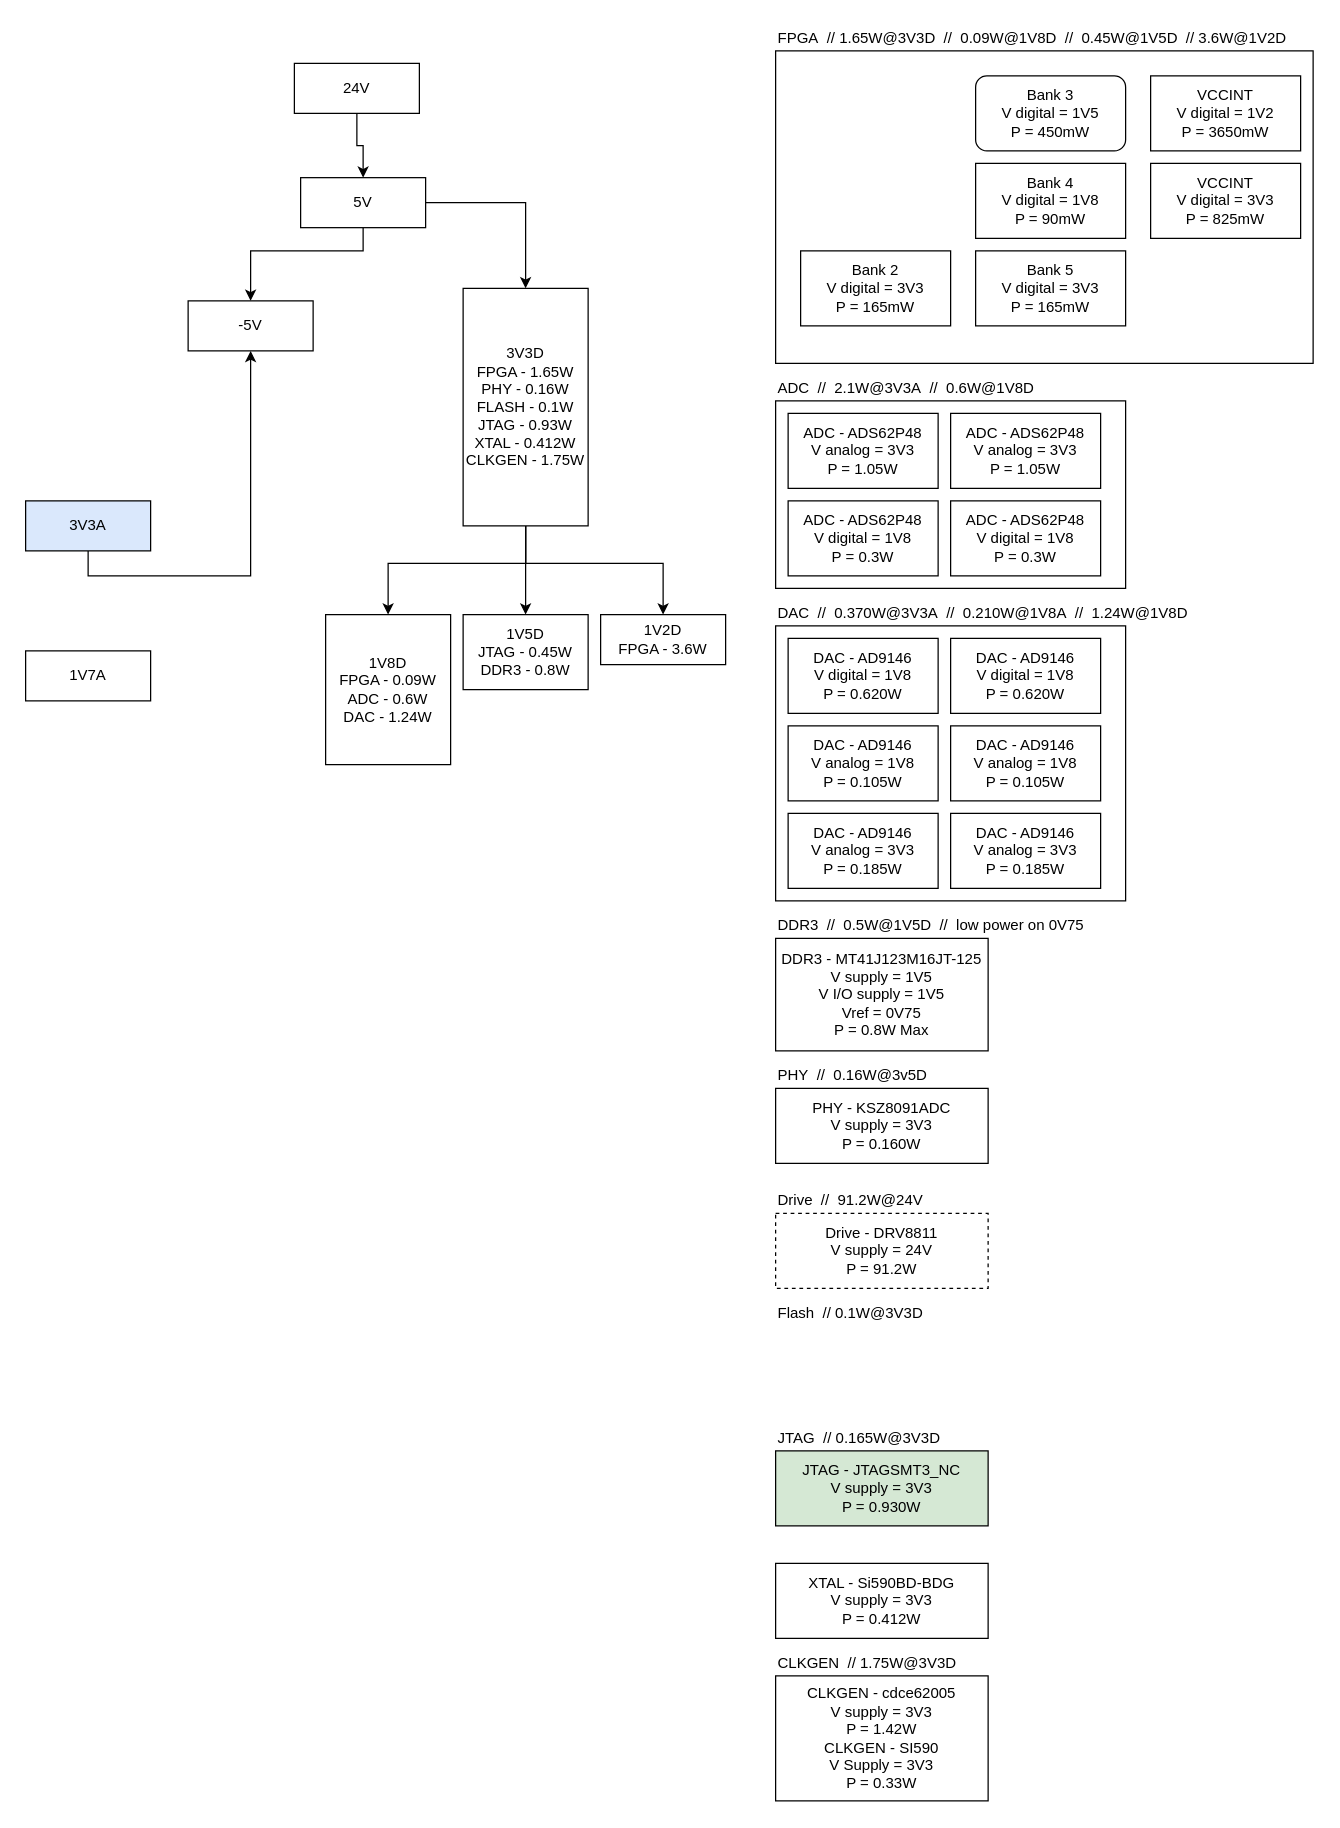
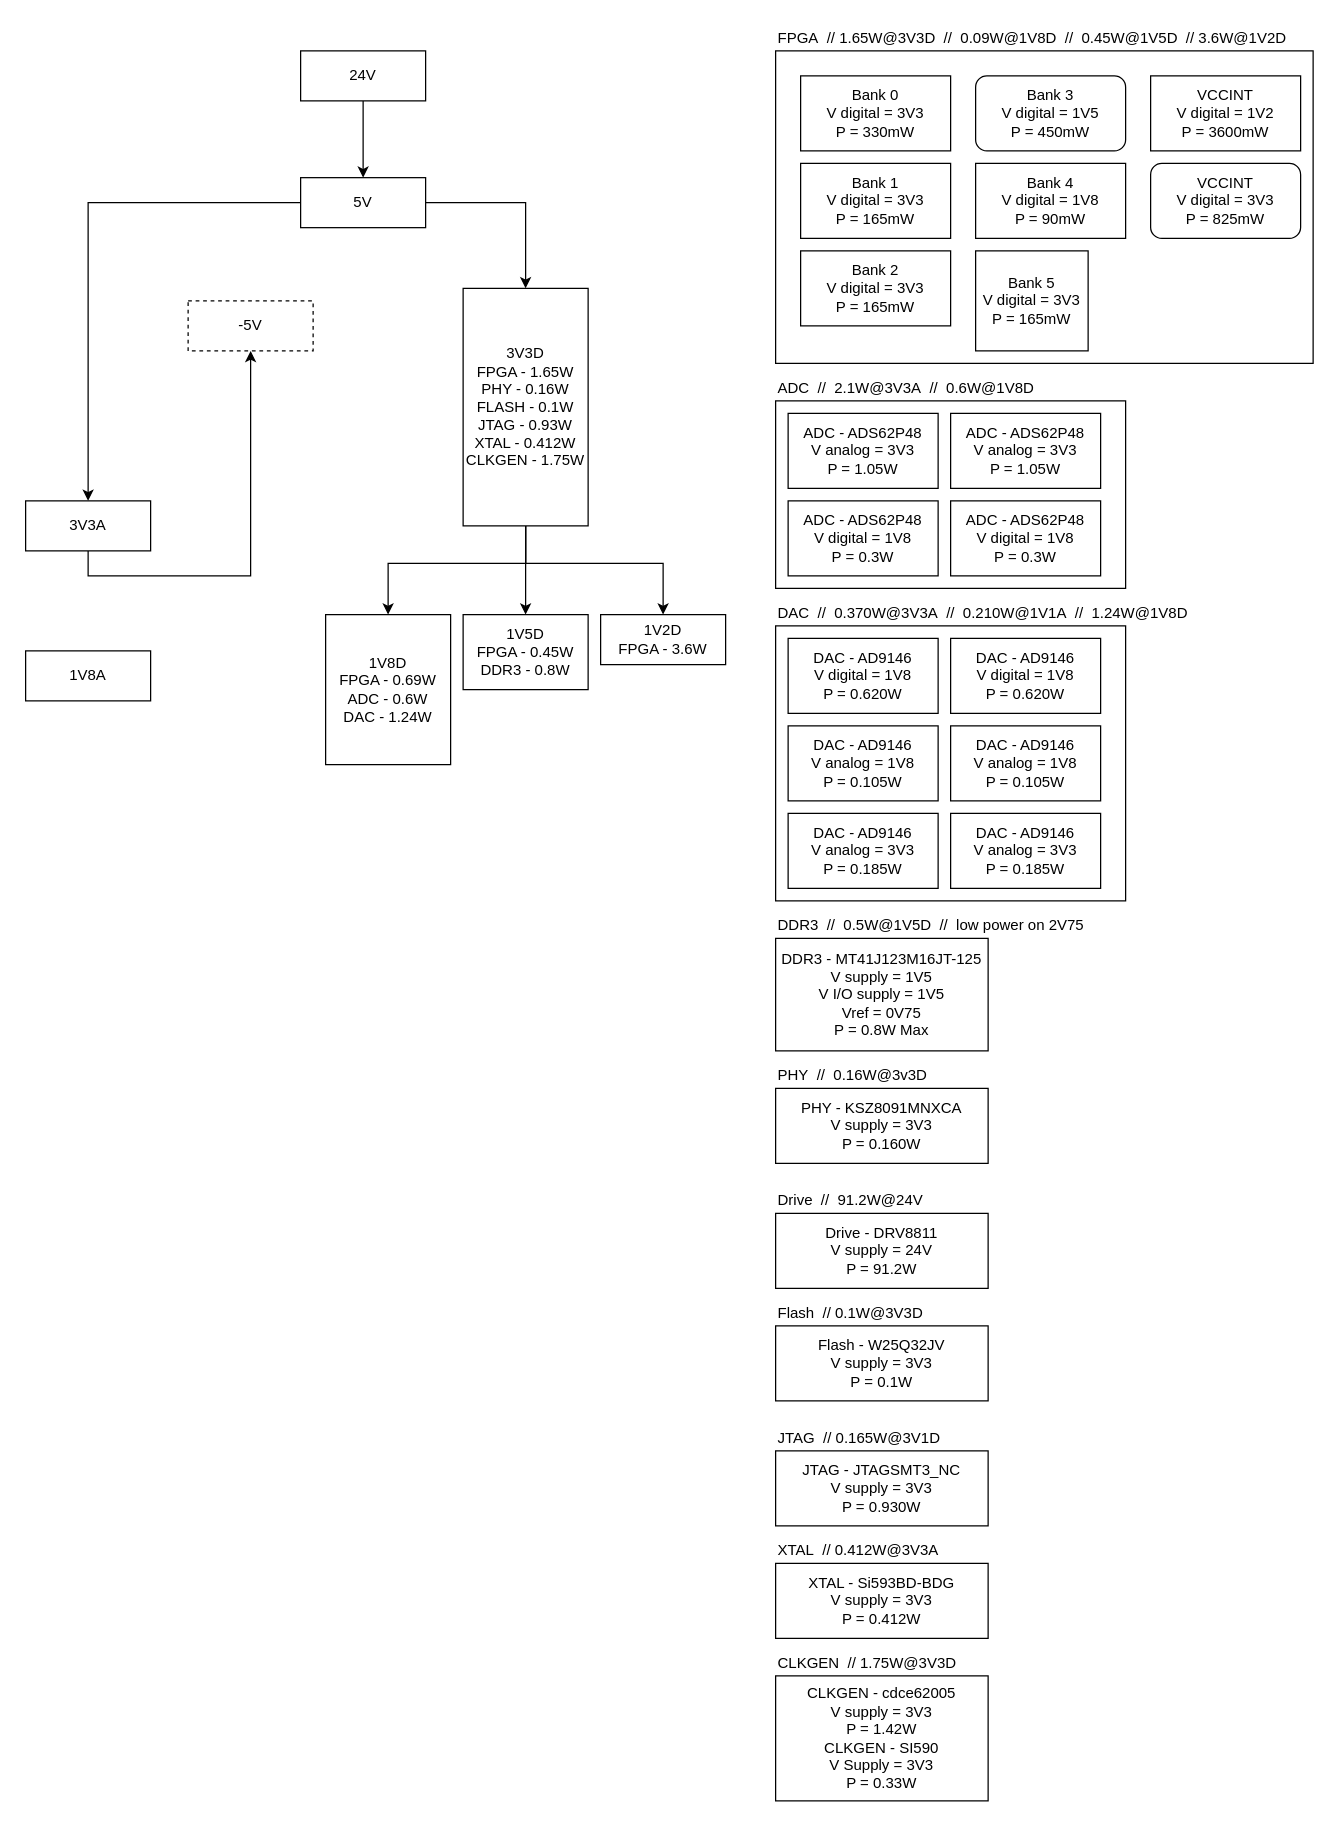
node "24V": moved (357, 88) -> (363, 76)
node "Bank 0 V digital = 3V3 P = 330mW": added
node "VCCINT V digital = 1V2 P = 3650mW": label "VCCINT V digital = 1V2 P = 3650mW" -> "VCCINT V digital = 1V2 P = 3600mW"
node "Bank 1 V digital = 3V3 P = 165mW": added
node "VCCINT V digital = 3V3 P = 825mW": shape rectangle -> rounded rectangle
edge "5V" -> "3V3A": added
edge "5V" -> "-5V": removed
node "Bank 5 V digital = 3V3 P = 165mW": size 150x75 -> 113x100
node "-5V": style solid -> dashed
node "3V3A": fillcolor #dae8fc -> #ffffff
node "DAC // 0.370W@3V3A // 0.210W@1V8A // 1.24W@1V8D": label "DAC // 0.370W@3V3A // 0.210W@1V8A // 1.24W@1V8D" -> "DAC // 0.370W@3V3A // 0.210W@1V1A // 1.24W@1V8D"
node "1V5D JTAG - 0.45W DDR3 - 0.8W": label "1V5D JTAG - 0.45W DDR3 - 0.8W" -> "1V5D FPGA - 0.45W DDR3 - 0.8W"
node "1V7A": label "1V7A" -> "1V8A"
node "1V8D FPGA - 0.09W ADC - 0.6W DAC - 1.24W": label "1V8D FPGA - 0.09W ADC - 0.6W DAC - 1.24W" -> "1V8D FPGA - 0.69W ADC - 0.6W DAC - 1.24W"
node "DDR3 // 0.5W@1V5D // low power on 0V75": label "DDR3 // 0.5W@1V5D // low power on 0V75" -> "DDR3 // 0.5W@1V5D // low power on 2V75"
node "PHY // 0.16W@3v5D": label "PHY // 0.16W@3v5D" -> "PHY // 0.16W@3v3D"
node "PHY - KSZ8091ADC V supply = 3V3 P = 0.160W": label "PHY - KSZ8091ADC V supply = 3V3 P = 0.160W" -> "PHY - KSZ8091MNXCA V supply = 3V3 P = 0.160W"
node "Drive - DRV8811 V supply = 24V P = 91.2W": style dashed -> solid
node "Flash - W25Q32JV V supply = 3V3 P = 0.1W": added
node "JTAG // 0.165W@3V3D": label "JTAG // 0.165W@3V3D" -> "JTAG // 0.165W@3V1D"
node "JTAG - JTAGSMT3_NC V supply = 3V3 P = 0.930W": fillcolor #d5e8d4 -> #ffffff
node "XTAL // 0.412W@3V3A": added
node "XTAL - Si590BD-BDG V supply = 3V3 P = 0.412W": label "XTAL - Si590BD-BDG V supply = 3V3 P = 0.412W" -> "XTAL - Si593BD-BDG V supply = 3V3 P = 0.412W"
